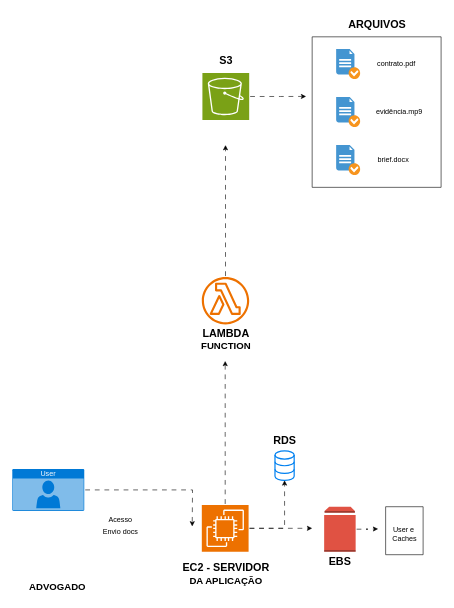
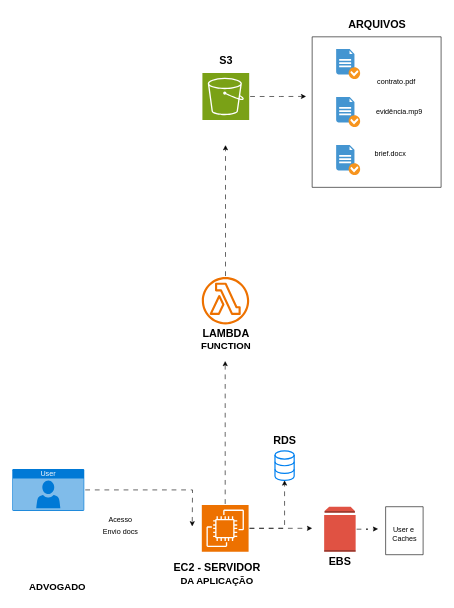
node "contrato.pdf": moved (396, 64) -> (396, 82)
node "brief.docx": moved (393, 160) -> (390, 154)
node "EC2 - SERVIDOR DA APLICAÇÃO": moved (226, 574) -> (217, 574)
